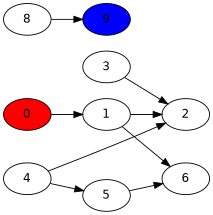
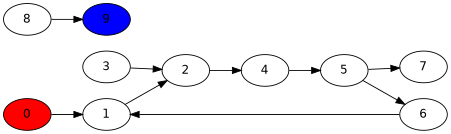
node "7": added
edge "1" -> "6": reversed
edge "4" -> "2": reversed
